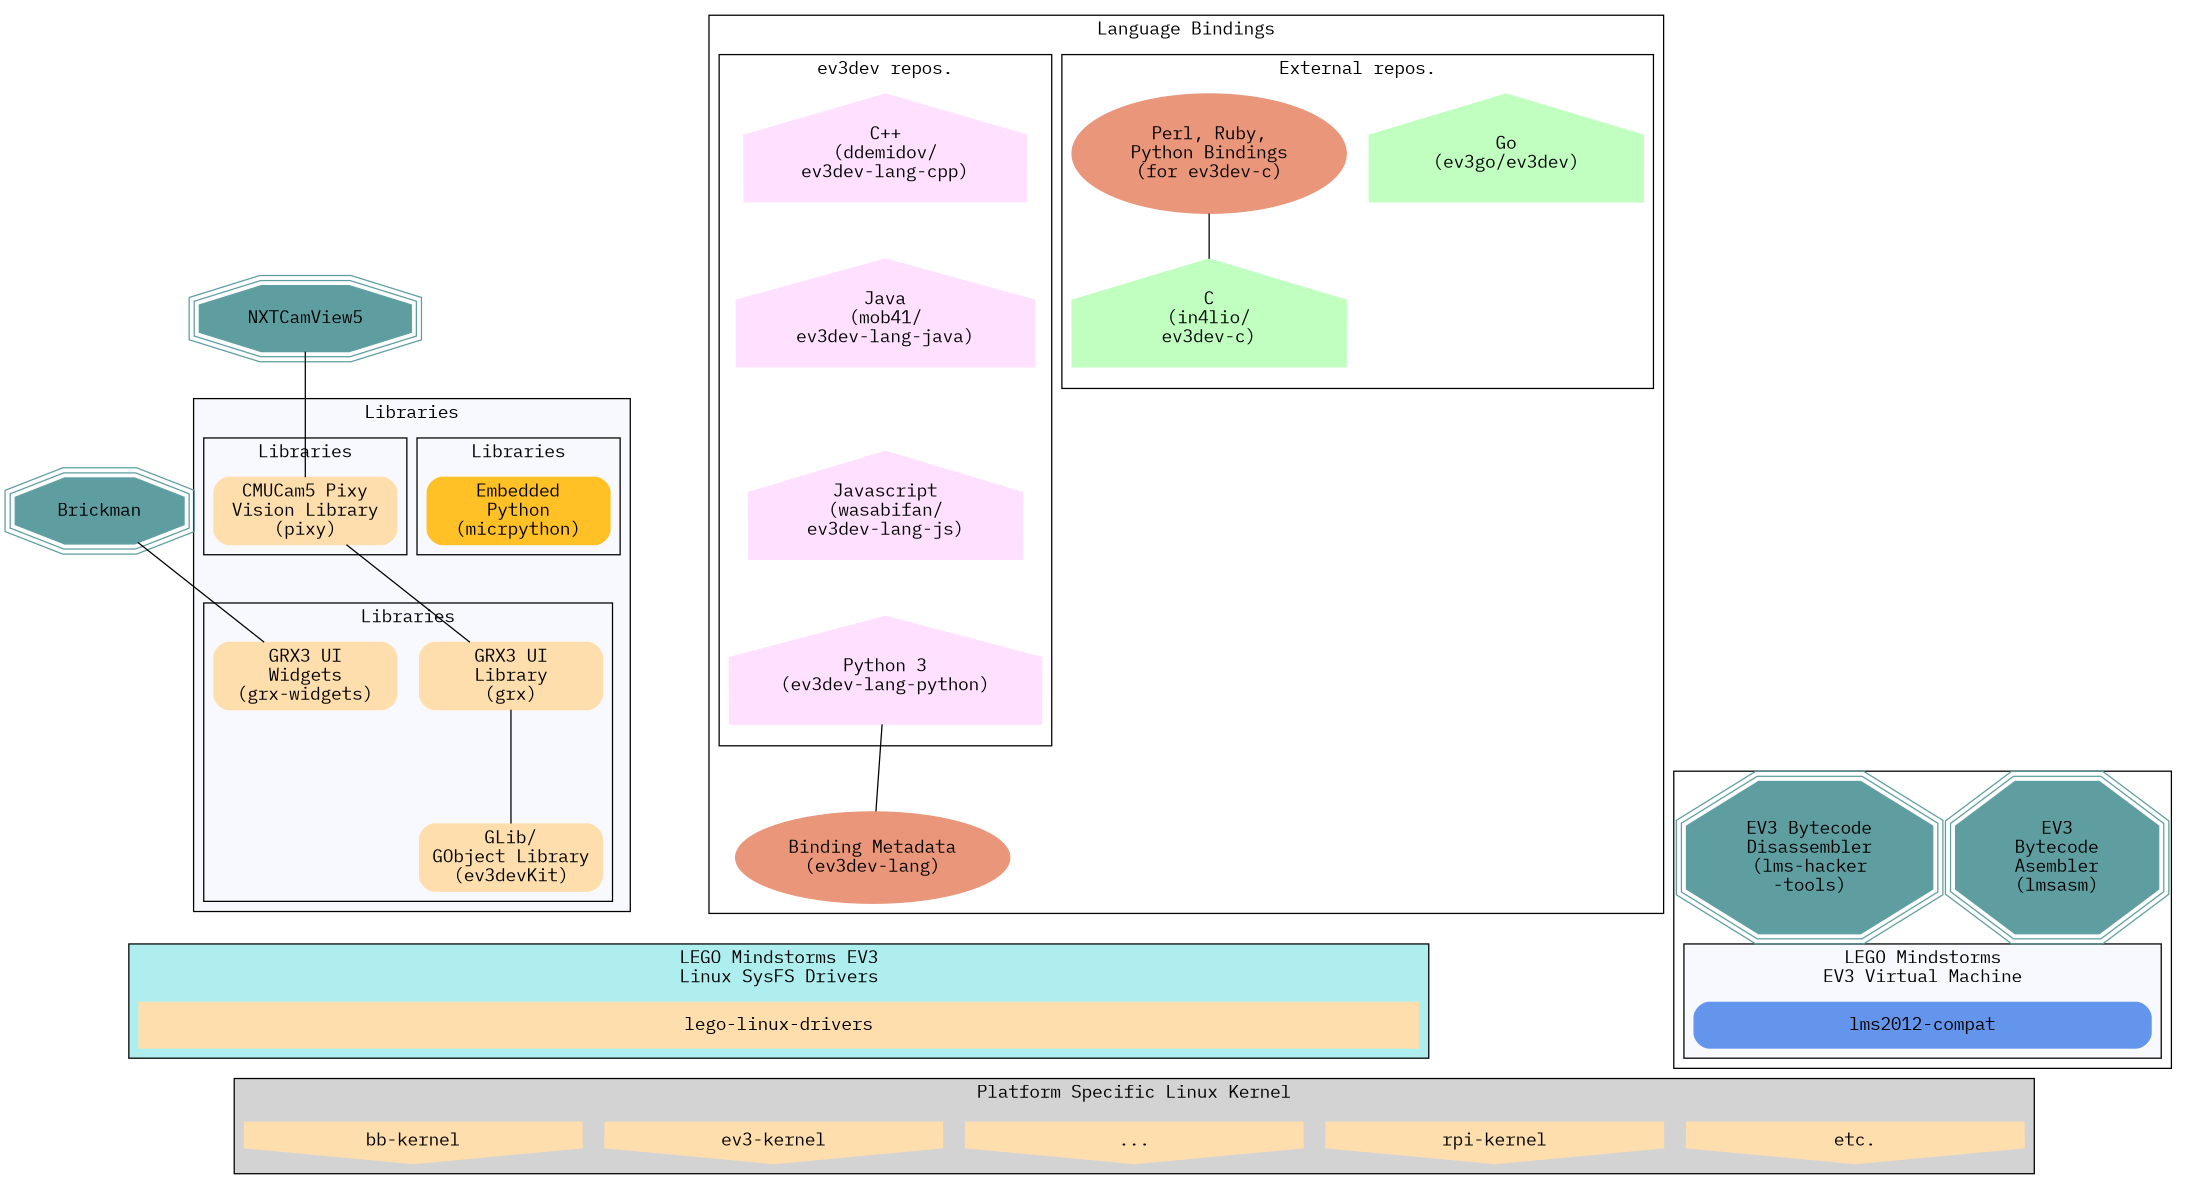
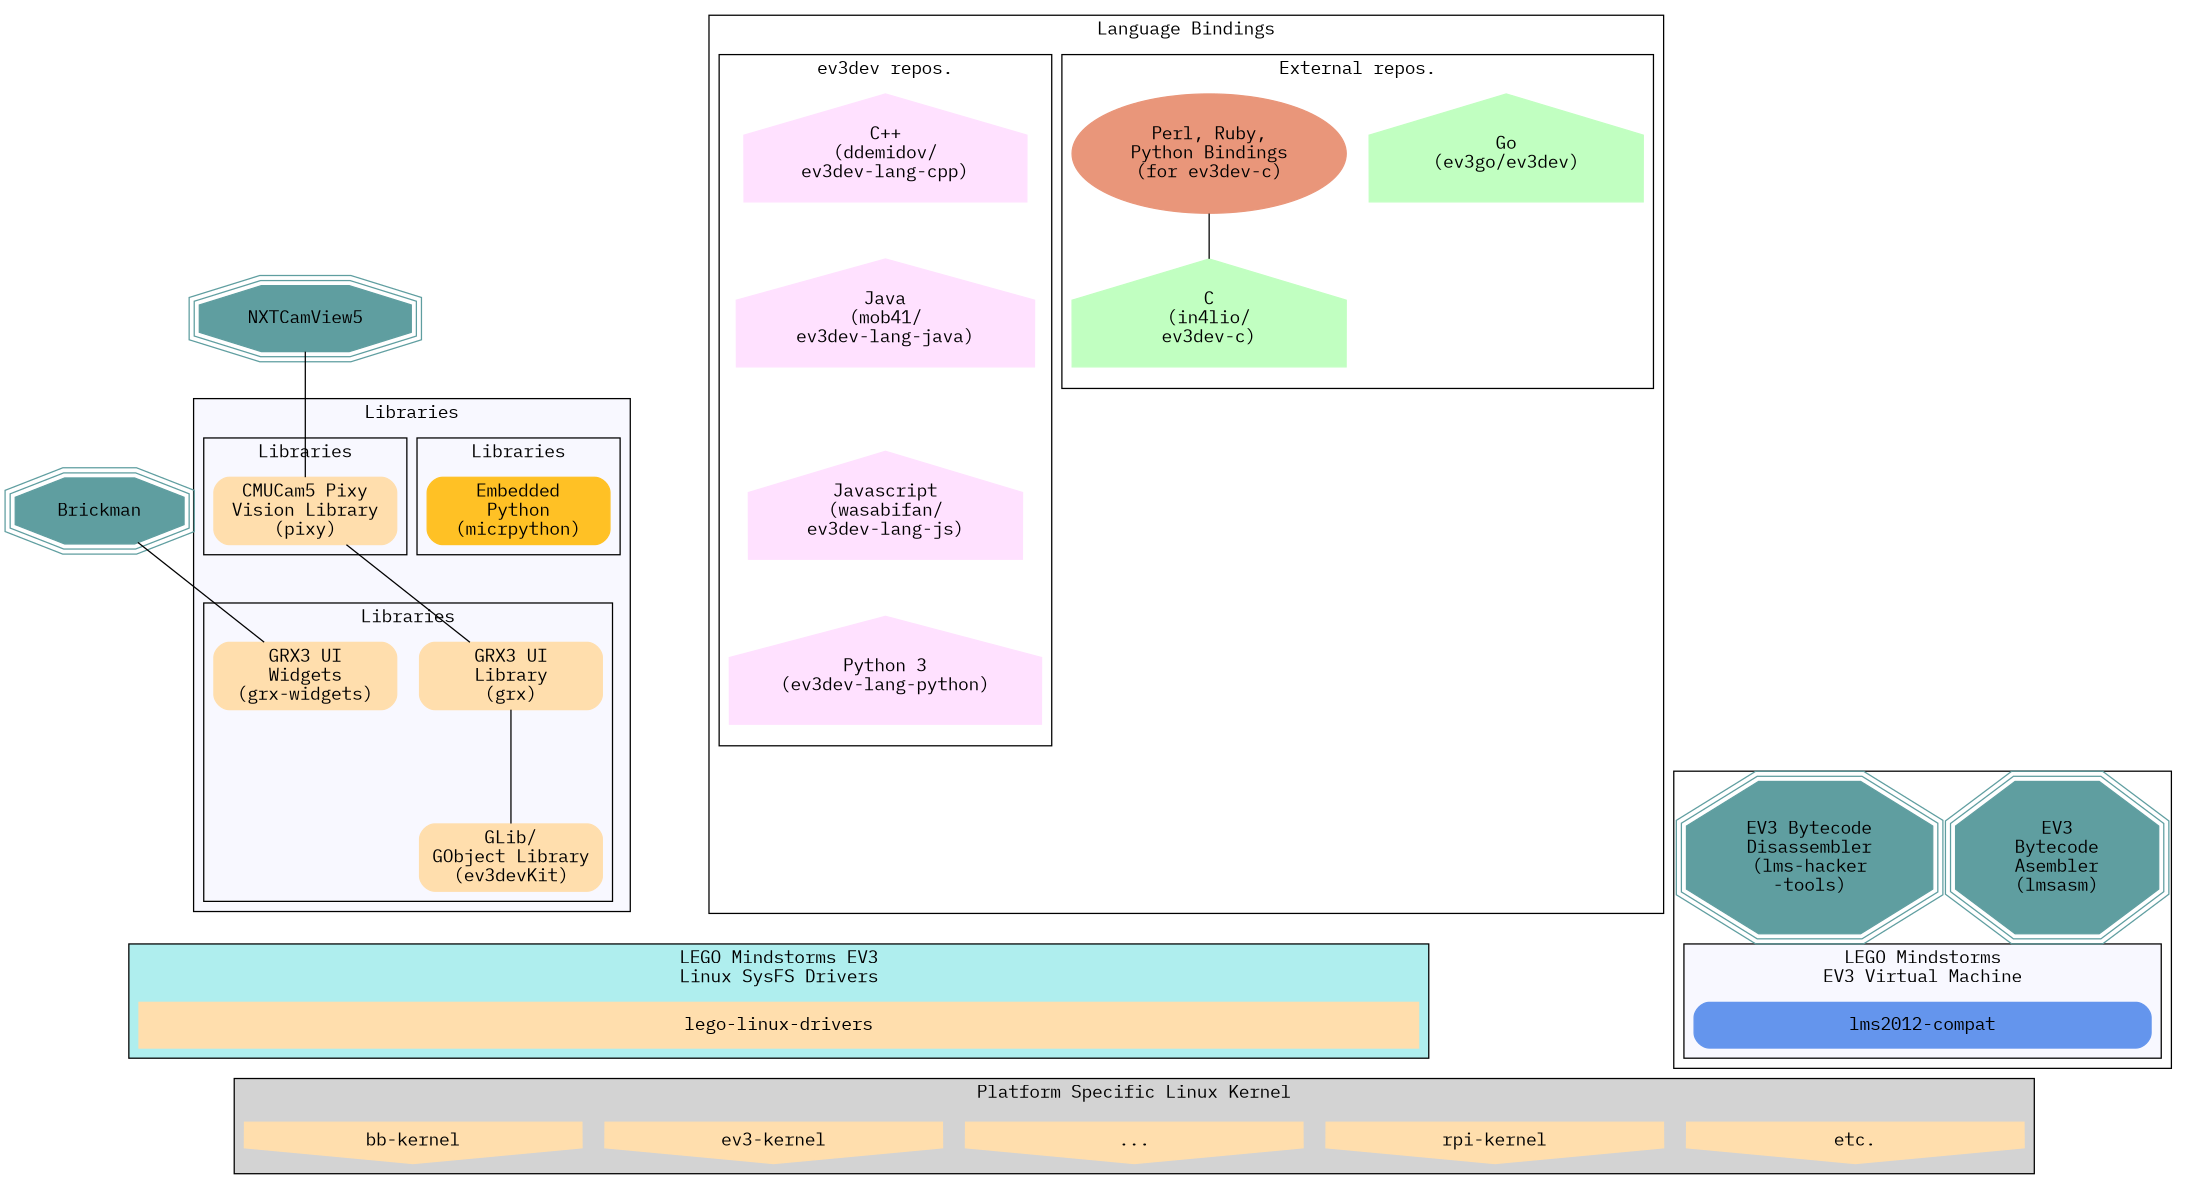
node "Binding Metadata (ev3dev-lang)": removed
